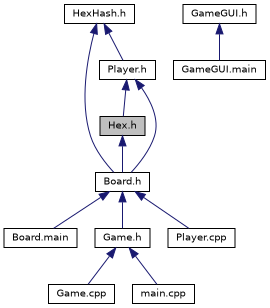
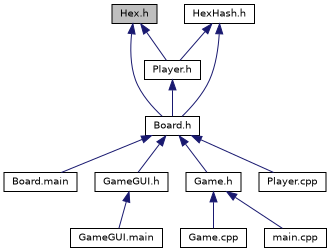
edge "Hex.h" -> "Player.h": reversed
edge "GameGUI.h" -> "Board.h": added
